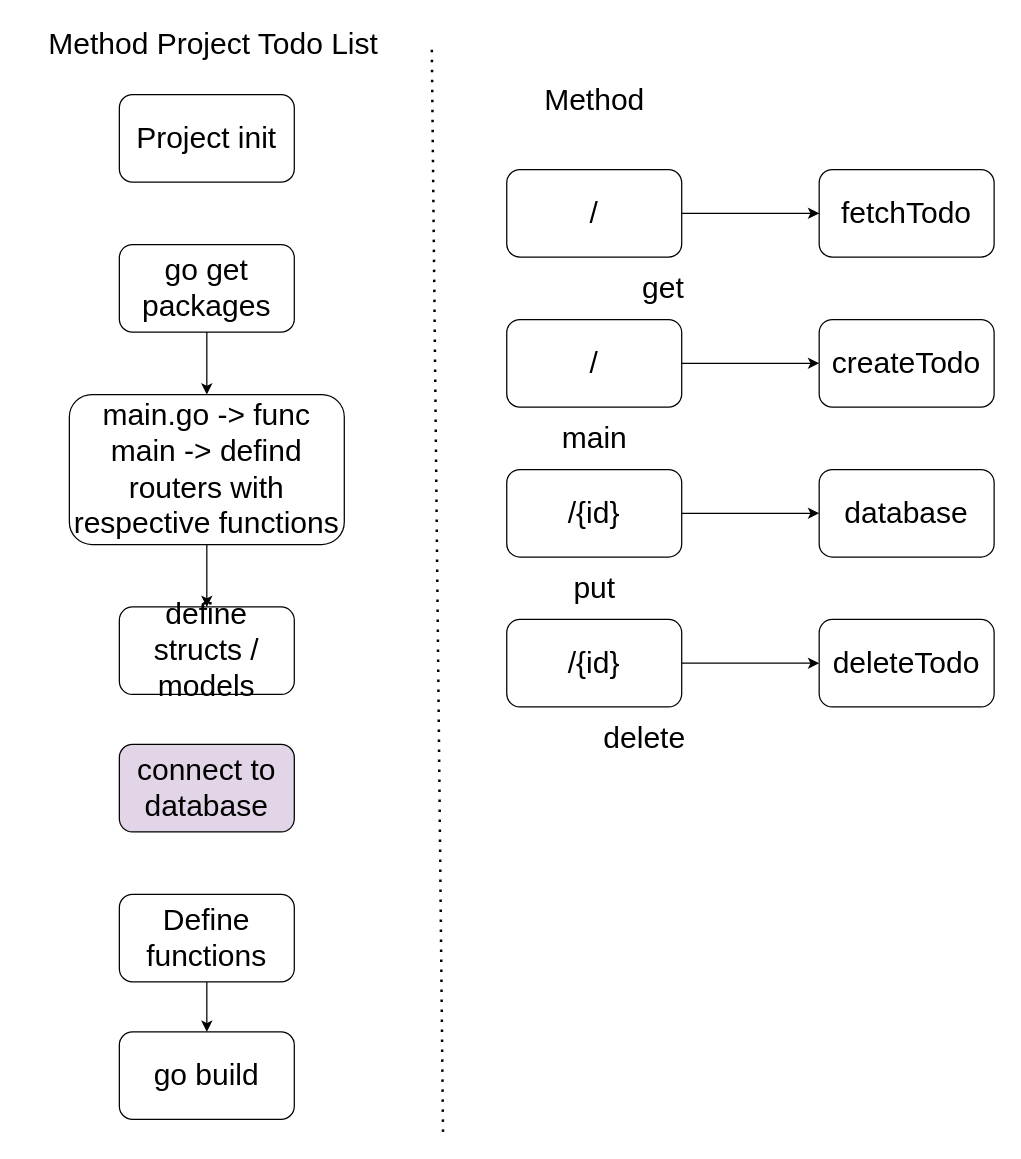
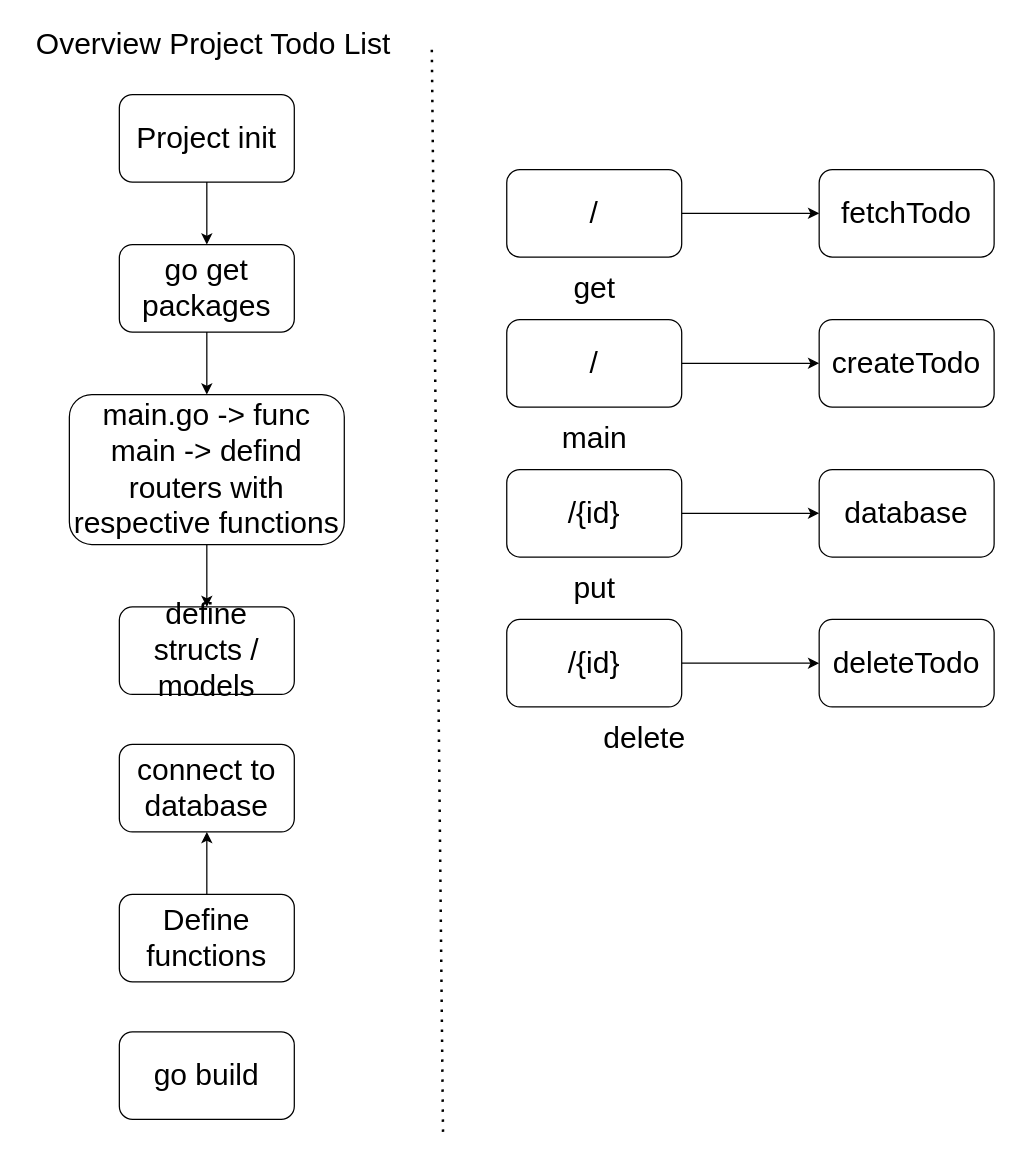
node "Method Project Todo List": label "Method Project Todo List" -> "Overview Project Todo List"
node "Method": removed
edge "Project init" -> "go get packages": added
node "get": moved (663, 288) -> (594, 288)
node "connect to database": fillcolor #e1d5e7 -> #ffffff
edge "Define functions" -> "go build": now "Define functions" -> "connect to database"
